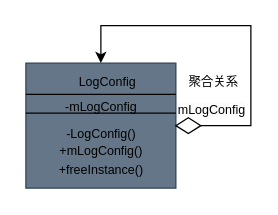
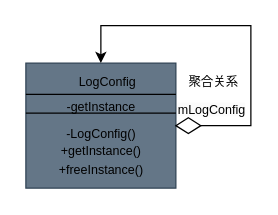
node "-mLogConfig": label "-mLogConfig" -> "-getInstance"
node "-LogConfig() +mLogConfig() +freeInstance()": label "-LogConfig() +mLogConfig() +freeInstance()" -> "-LogConfig() +getInstance() +freeInstance()"
